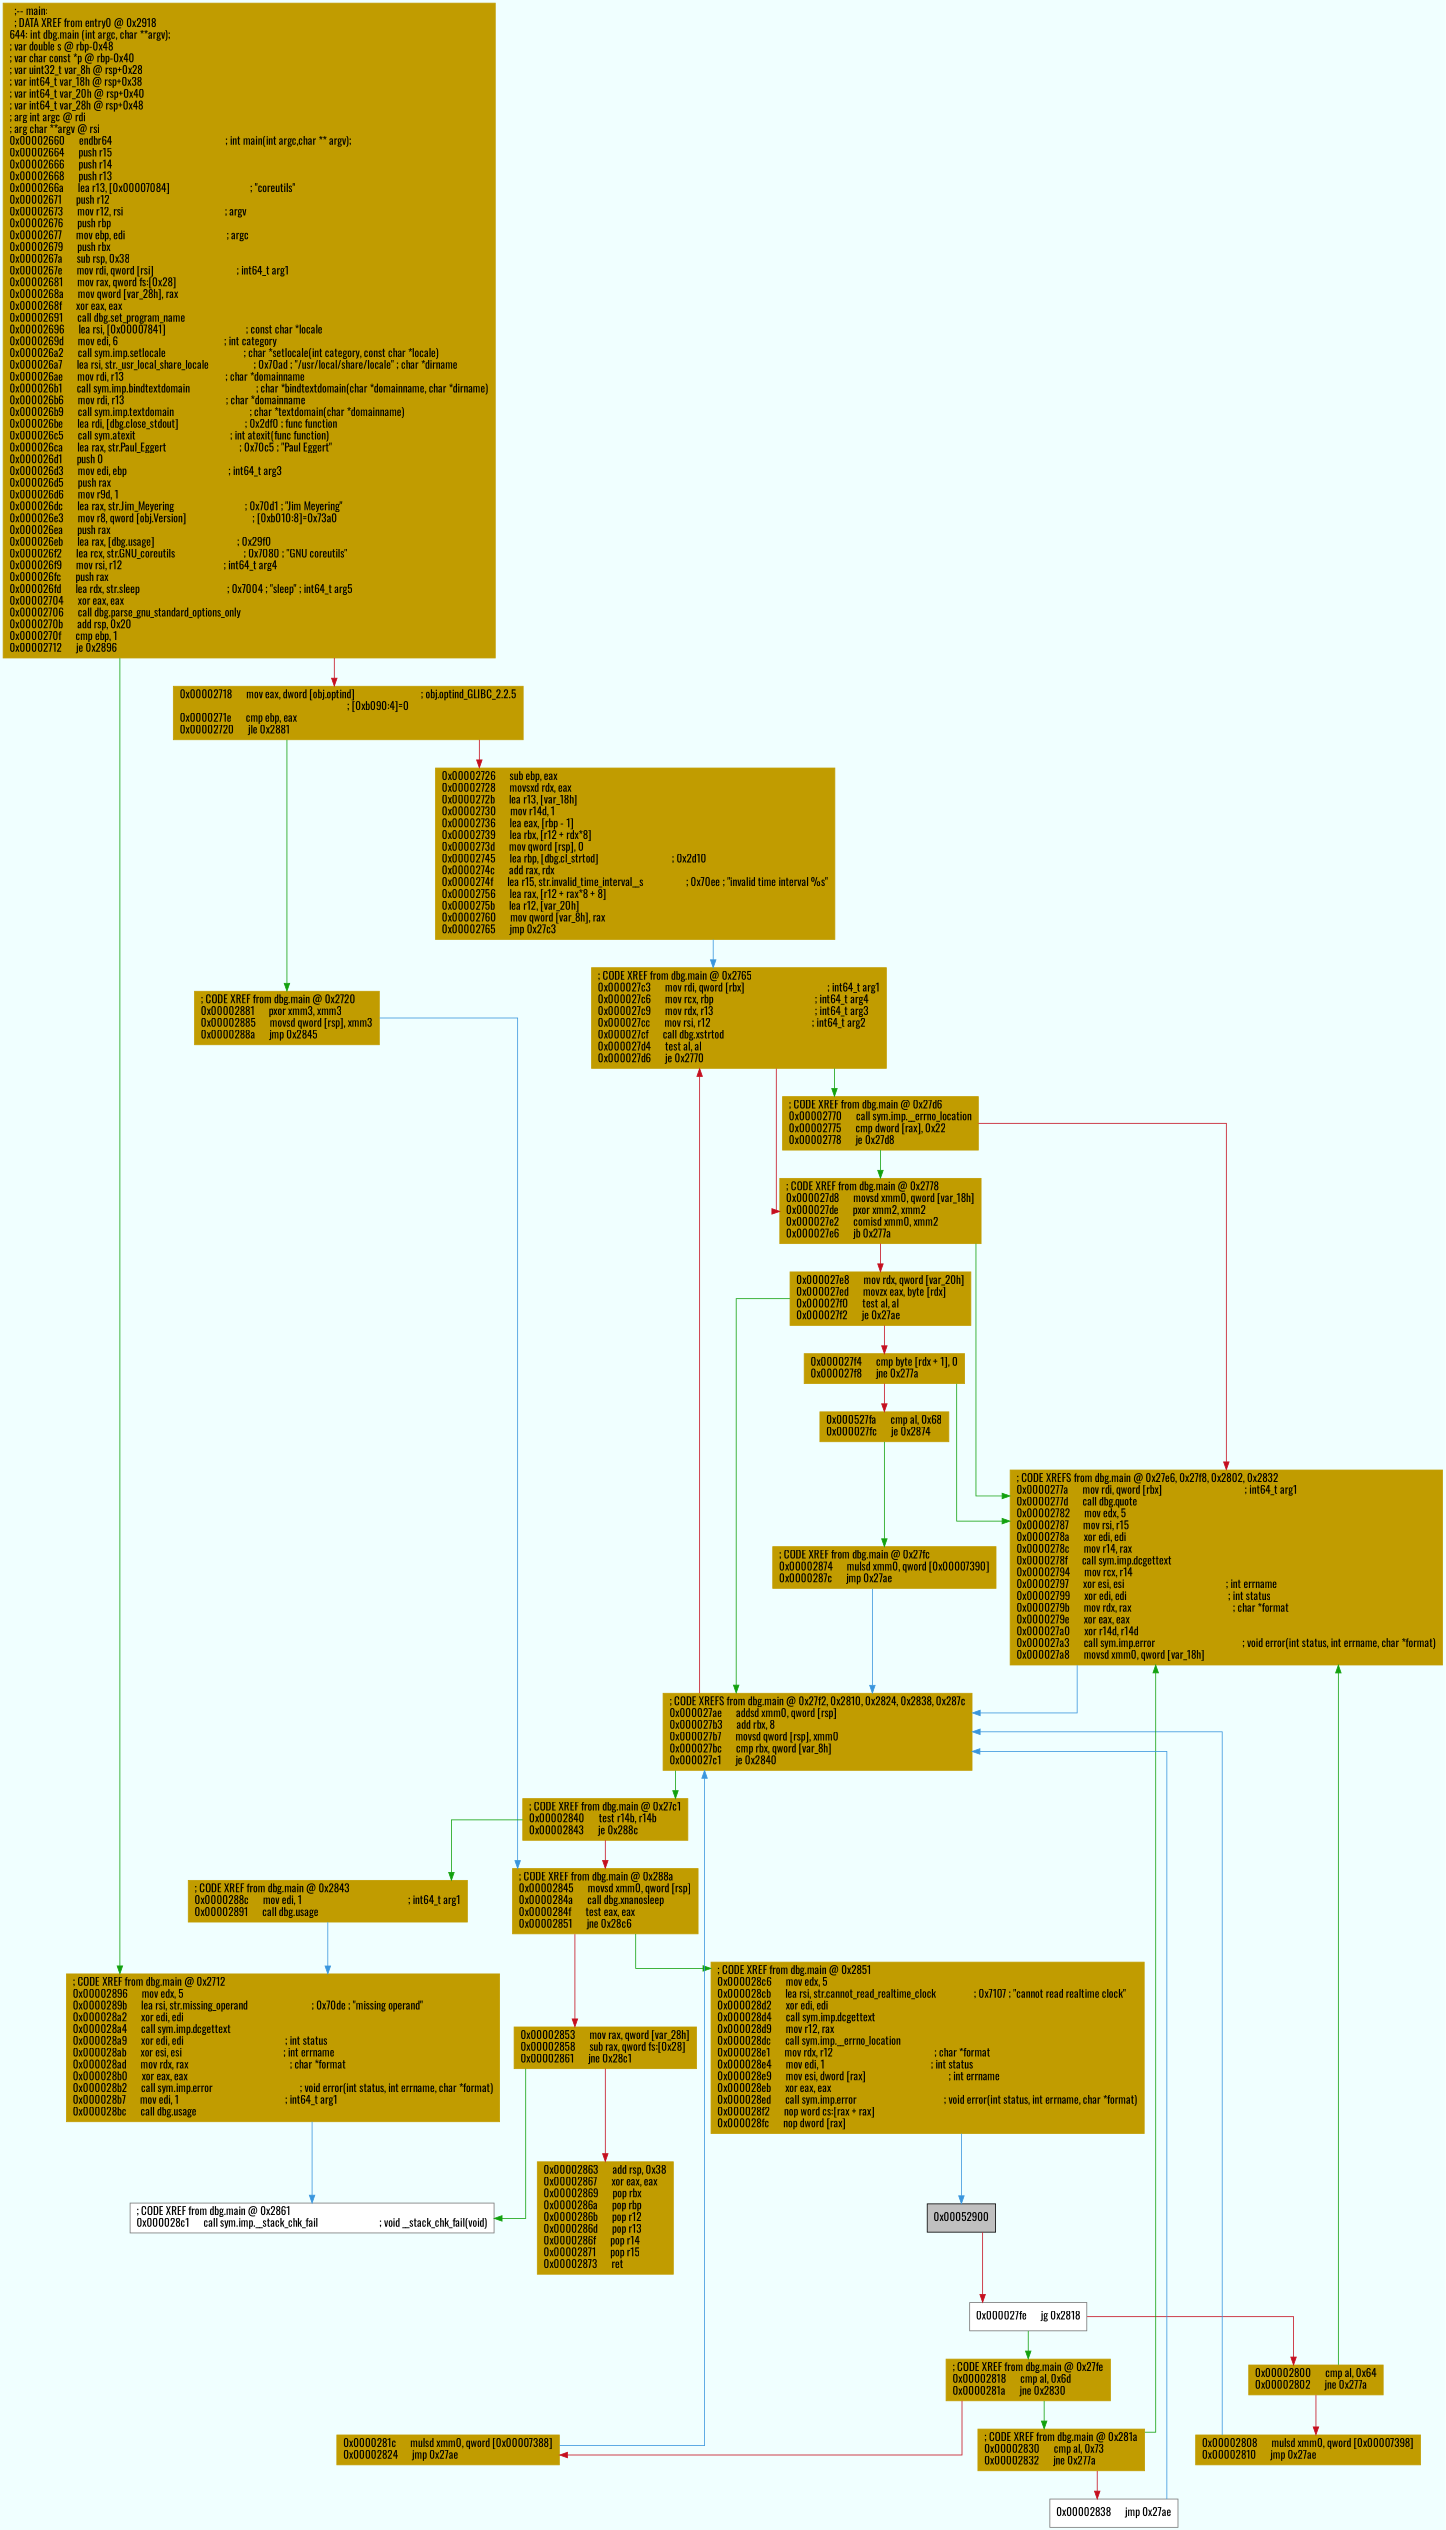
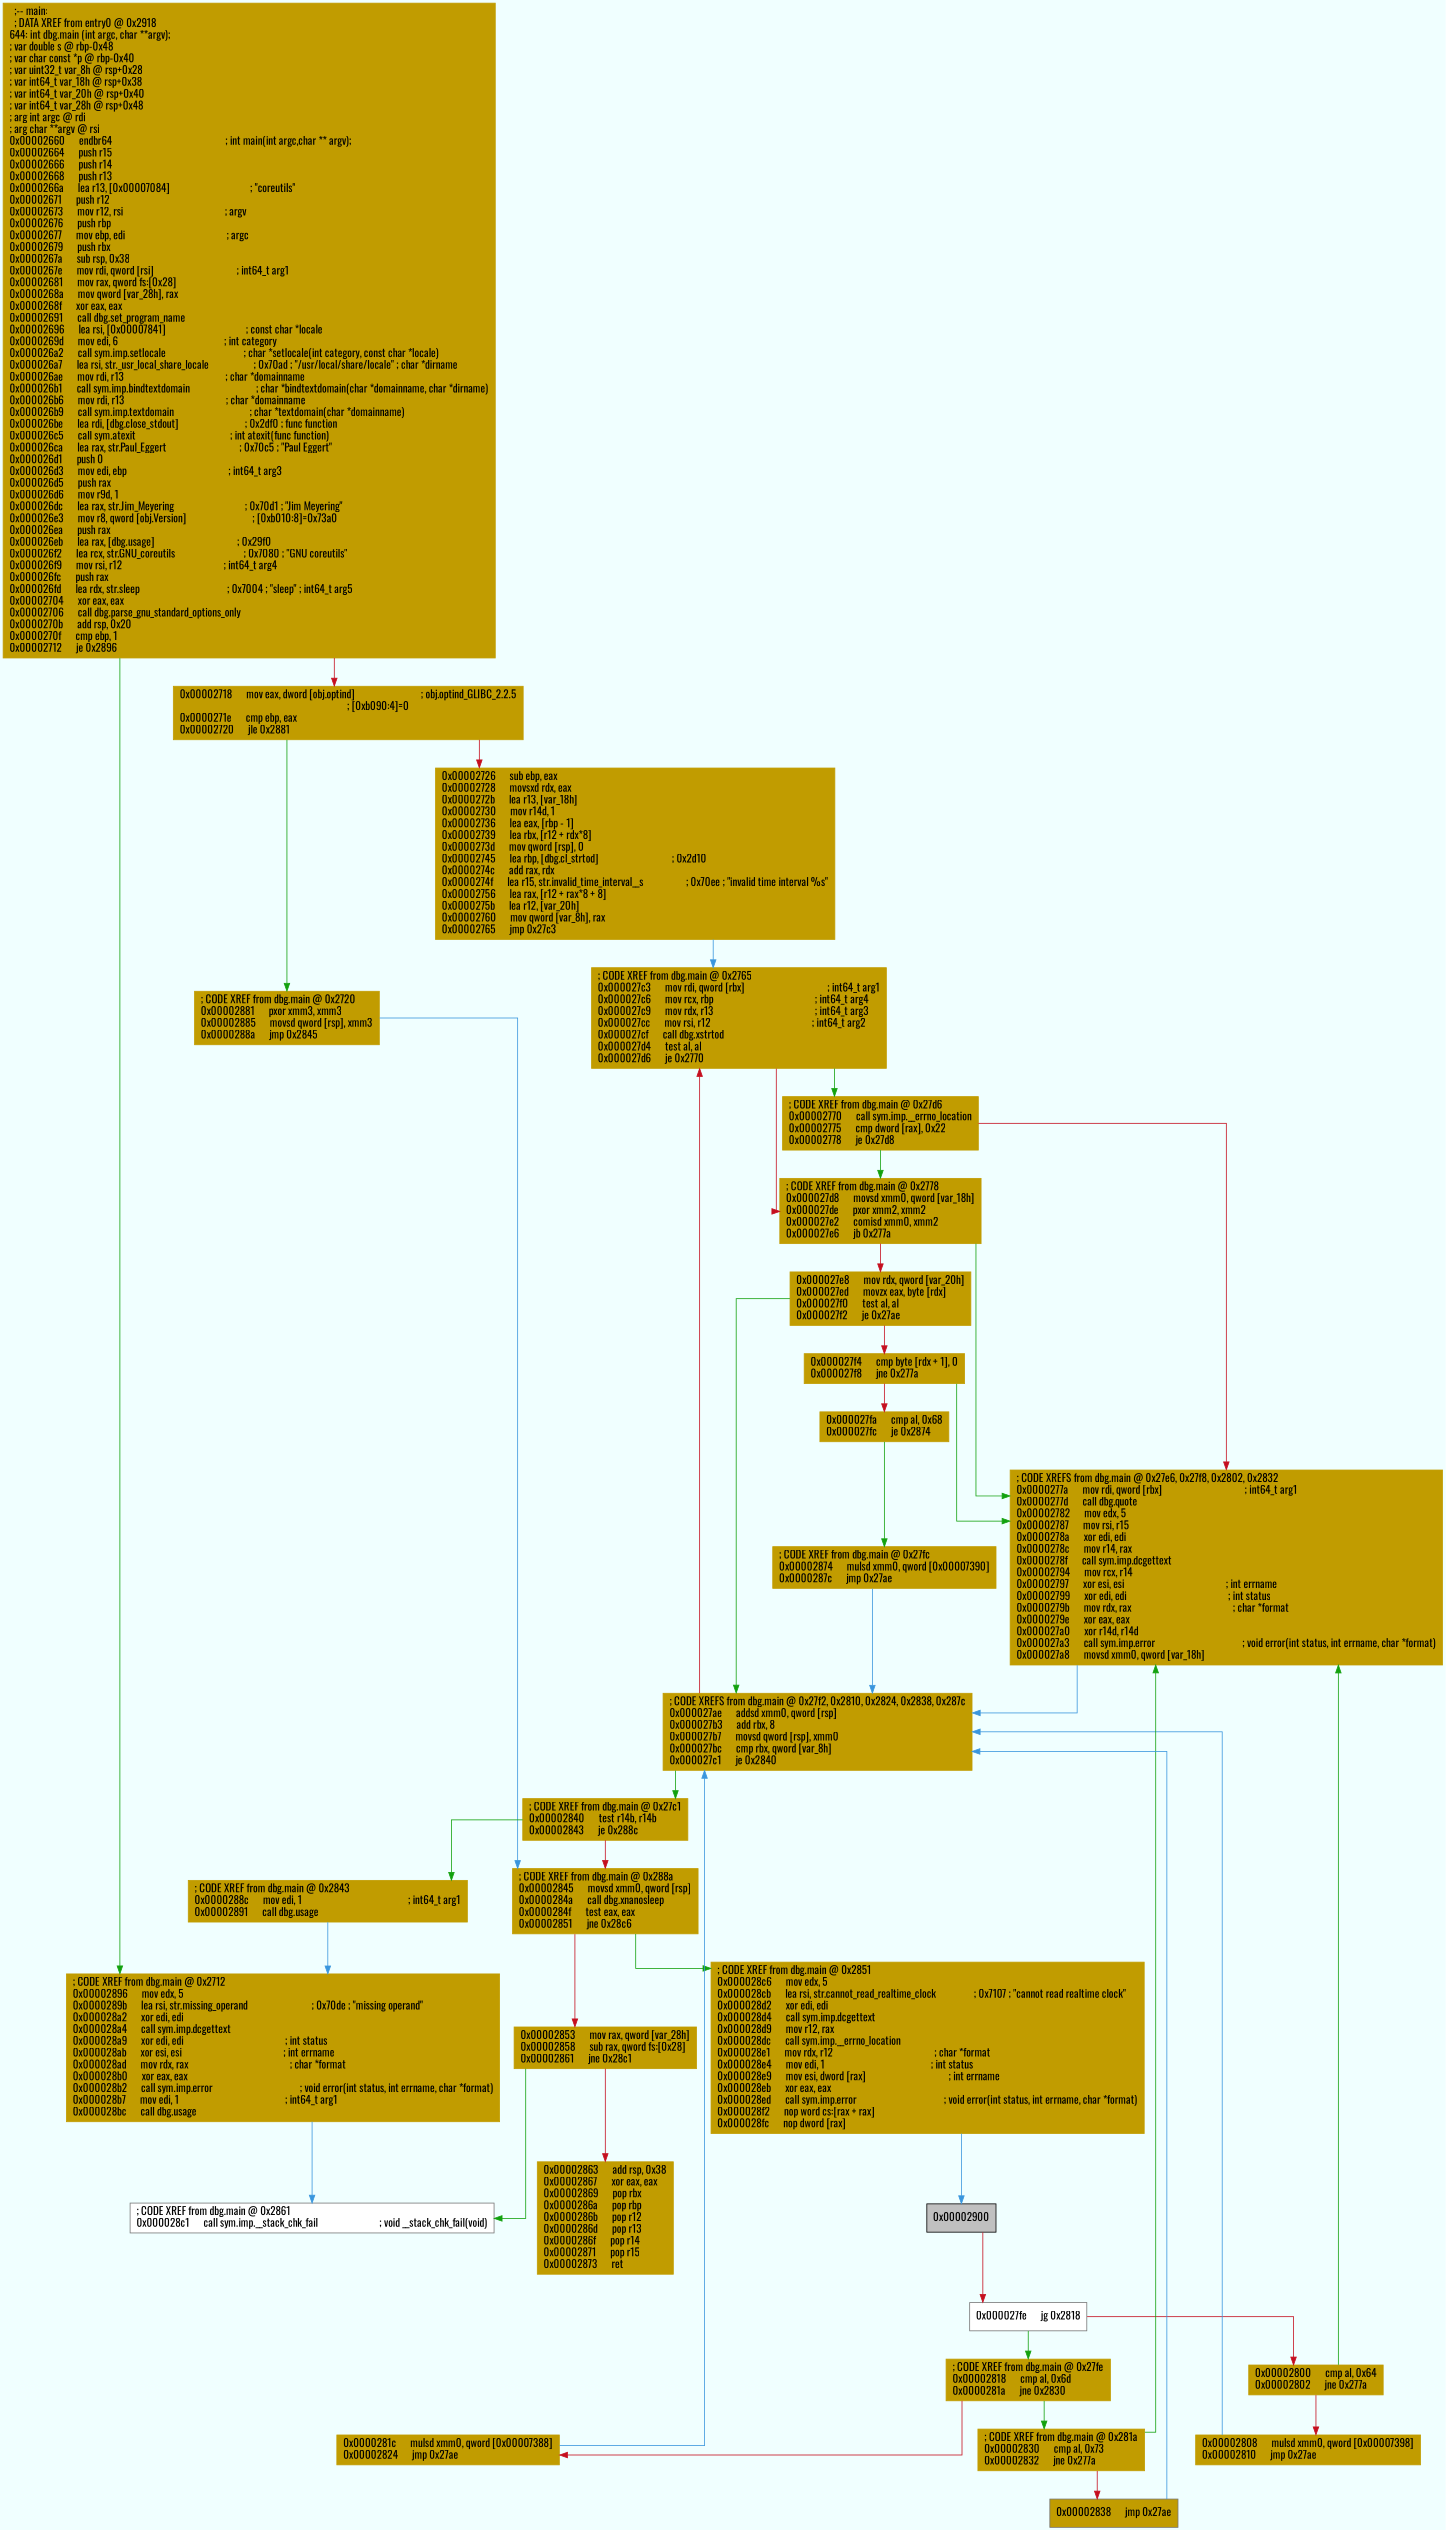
node "0x000527fa      cmp al, 0x68 0x000027fc      je 0x2874": label "0x000527fa      cmp al, 0x68 0x000027fc      je 0x2874" -> "0x000027fa      cmp al, 0x68 0x000027fc      je 0x2874"
node "0x00052900": label "0x00052900" -> "0x00002900"
node "0x00002838      jmp 0x27ae": fillcolor white -> #c19c00
